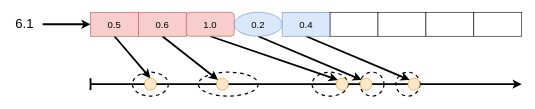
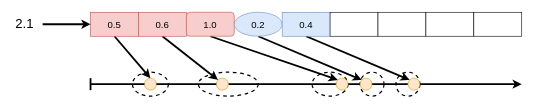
node "6.1": label "6.1" -> "2.1"
